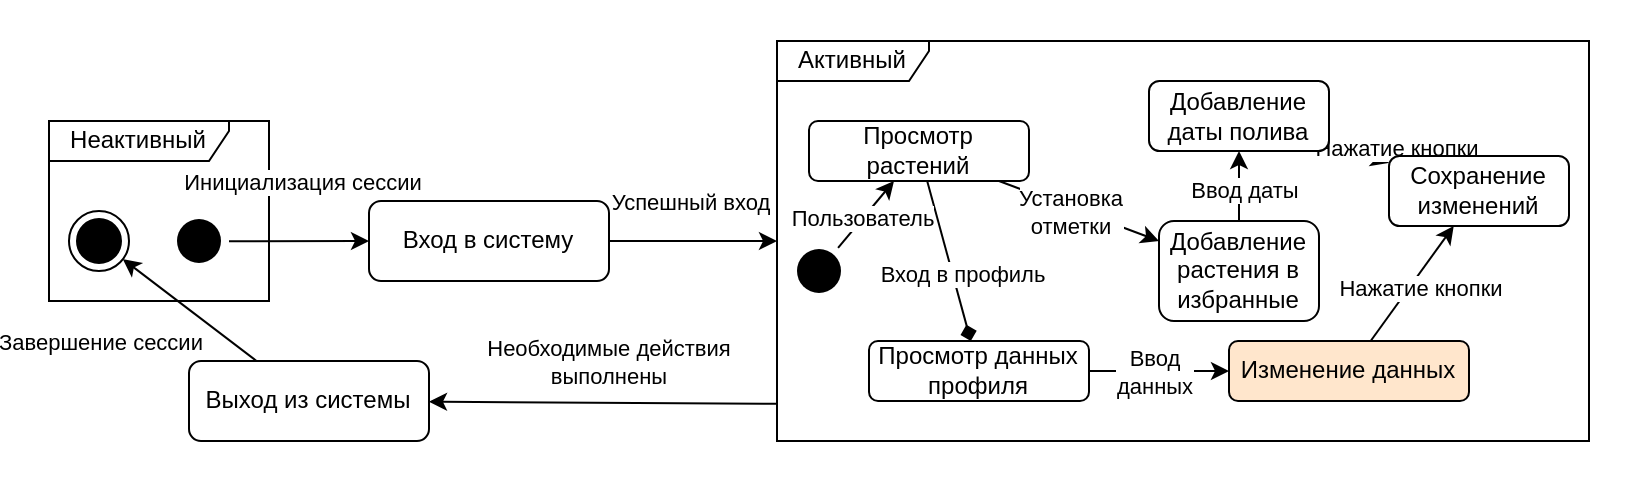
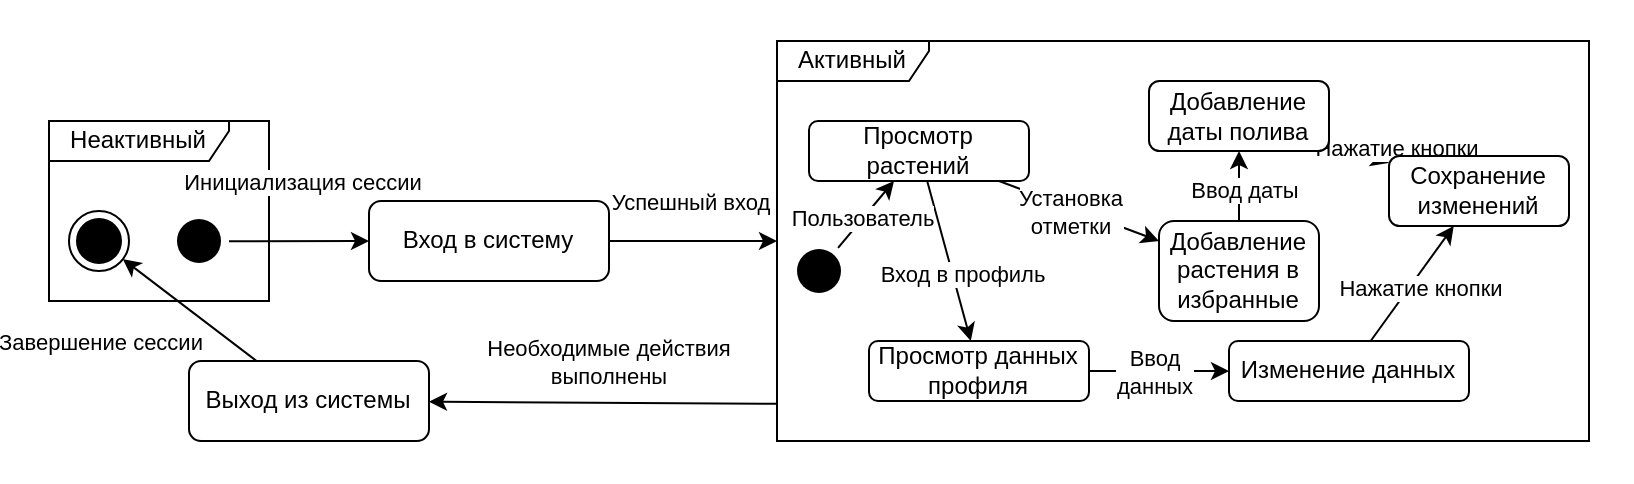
edge "Просмотр растений" -> "Просмотр данных профиля": arrowhead diamond -> classic
node "Изменение данных": fillcolor #ffe6cc -> #ffffff
